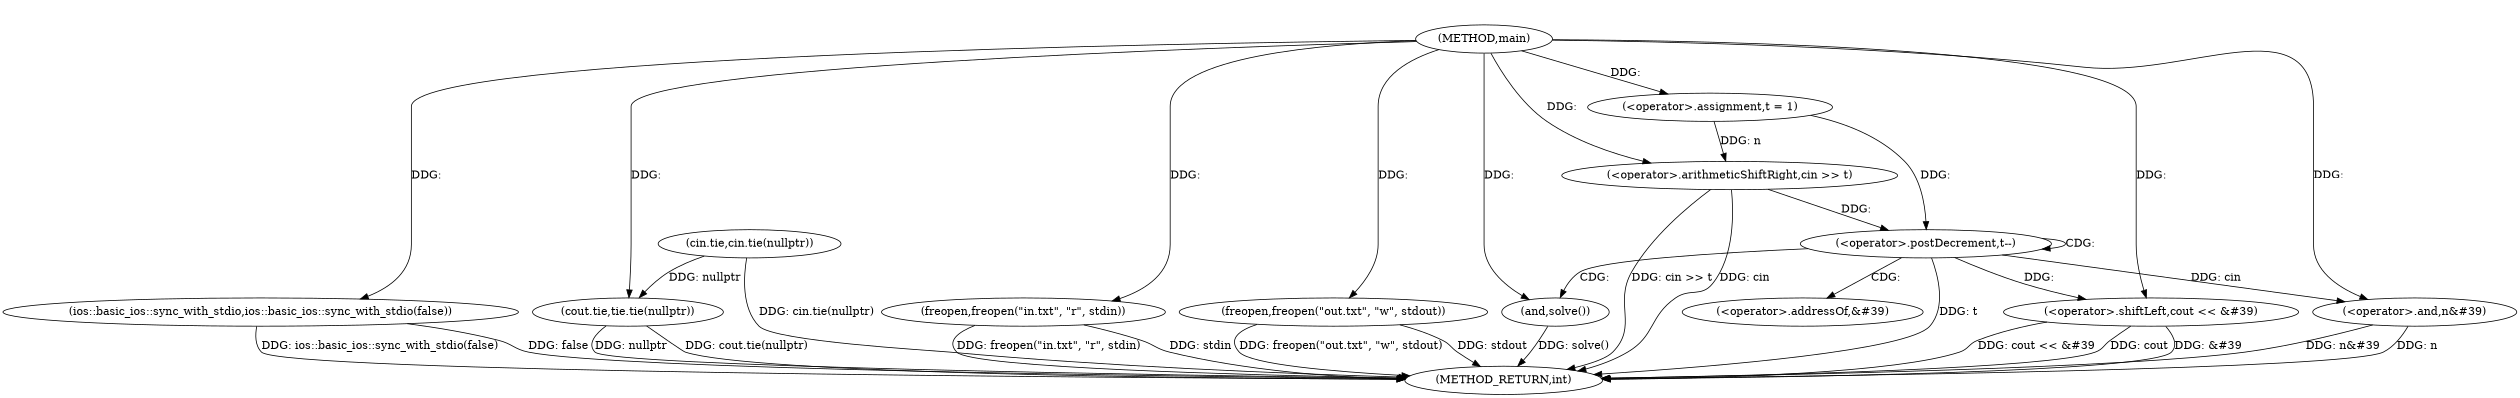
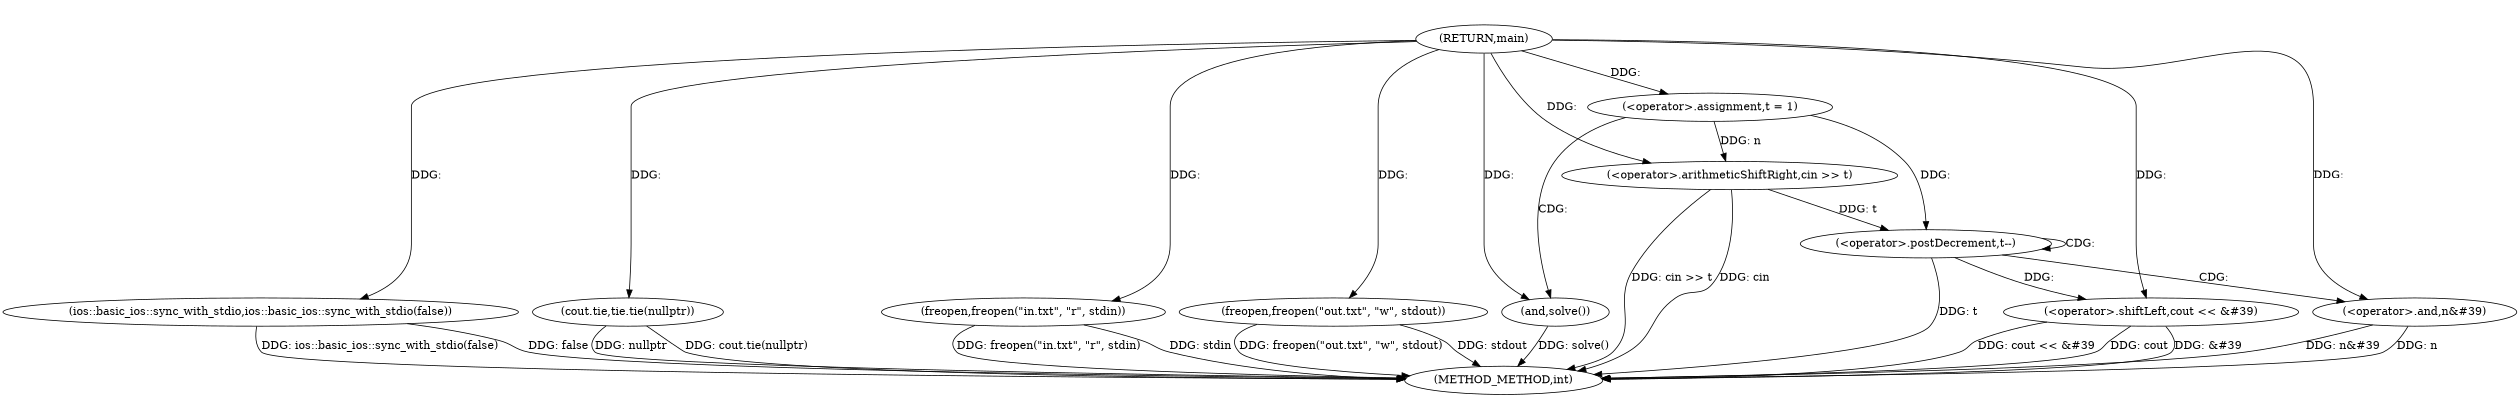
node "(METHOD,main)": label "(METHOD,main)" -> "(RETURN,main)"
edge "(<operator>.arithmeticShiftRight,cin >> t)" -> "(<operator>.postDecrement,t--)": label "DDG: " -> "DDG: t"
node "(cin.tie,cin.tie(nullptr))": removed
edge "(<operator>.postDecrement,t--)" -> "(and,solve())": now "(<operator>.assignment,t = 1)" -> "(and,solve())"
edge "(<operator>.postDecrement,t--)" -> "(<operator>.and,n&#39)": label "DDG: cin" -> "CDG: "
node "(<operator>.addressOf,&#39)": removed
node "(METHOD_RETURN,int)": label "(METHOD_RETURN,int)" -> "(METHOD_METHOD,int)"
